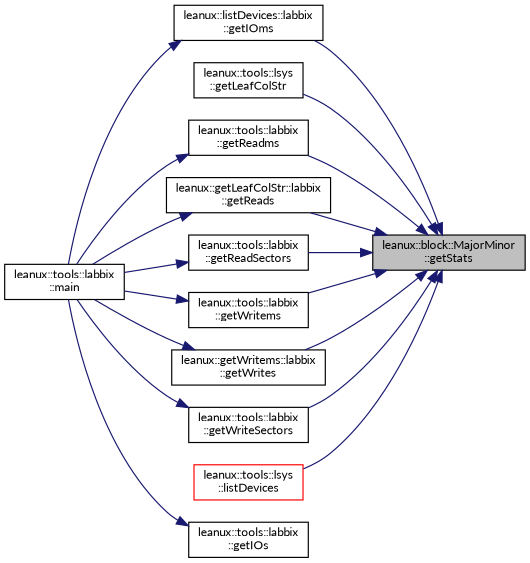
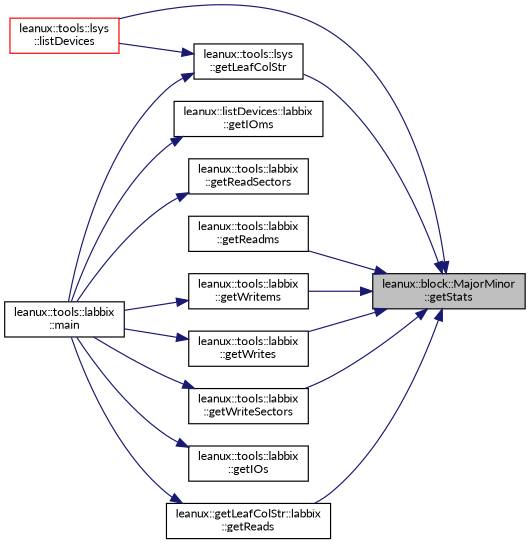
edge "leanux::tools::lsys ::listDevices" -> "leanux::tools::lsys ::getLeafColStr": added
edge "leanux::listDevices::labbix ::getIOms" -> "leanux::block::MajorMinor ::getStats": removed
edge "leanux::tools::labbix ::main" -> "leanux::tools::labbix ::getReadms": now "leanux::tools::labbix ::main" -> "leanux::tools::lsys ::getLeafColStr"
edge "leanux::tools::labbix ::getReadSectors" -> "leanux::block::MajorMinor ::getStats": removed
node "leanux::getWritems::labbix ::getWrites": label "leanux::getWritems::labbix ::getWrites" -> "leanux::tools::labbix ::getWrites"
